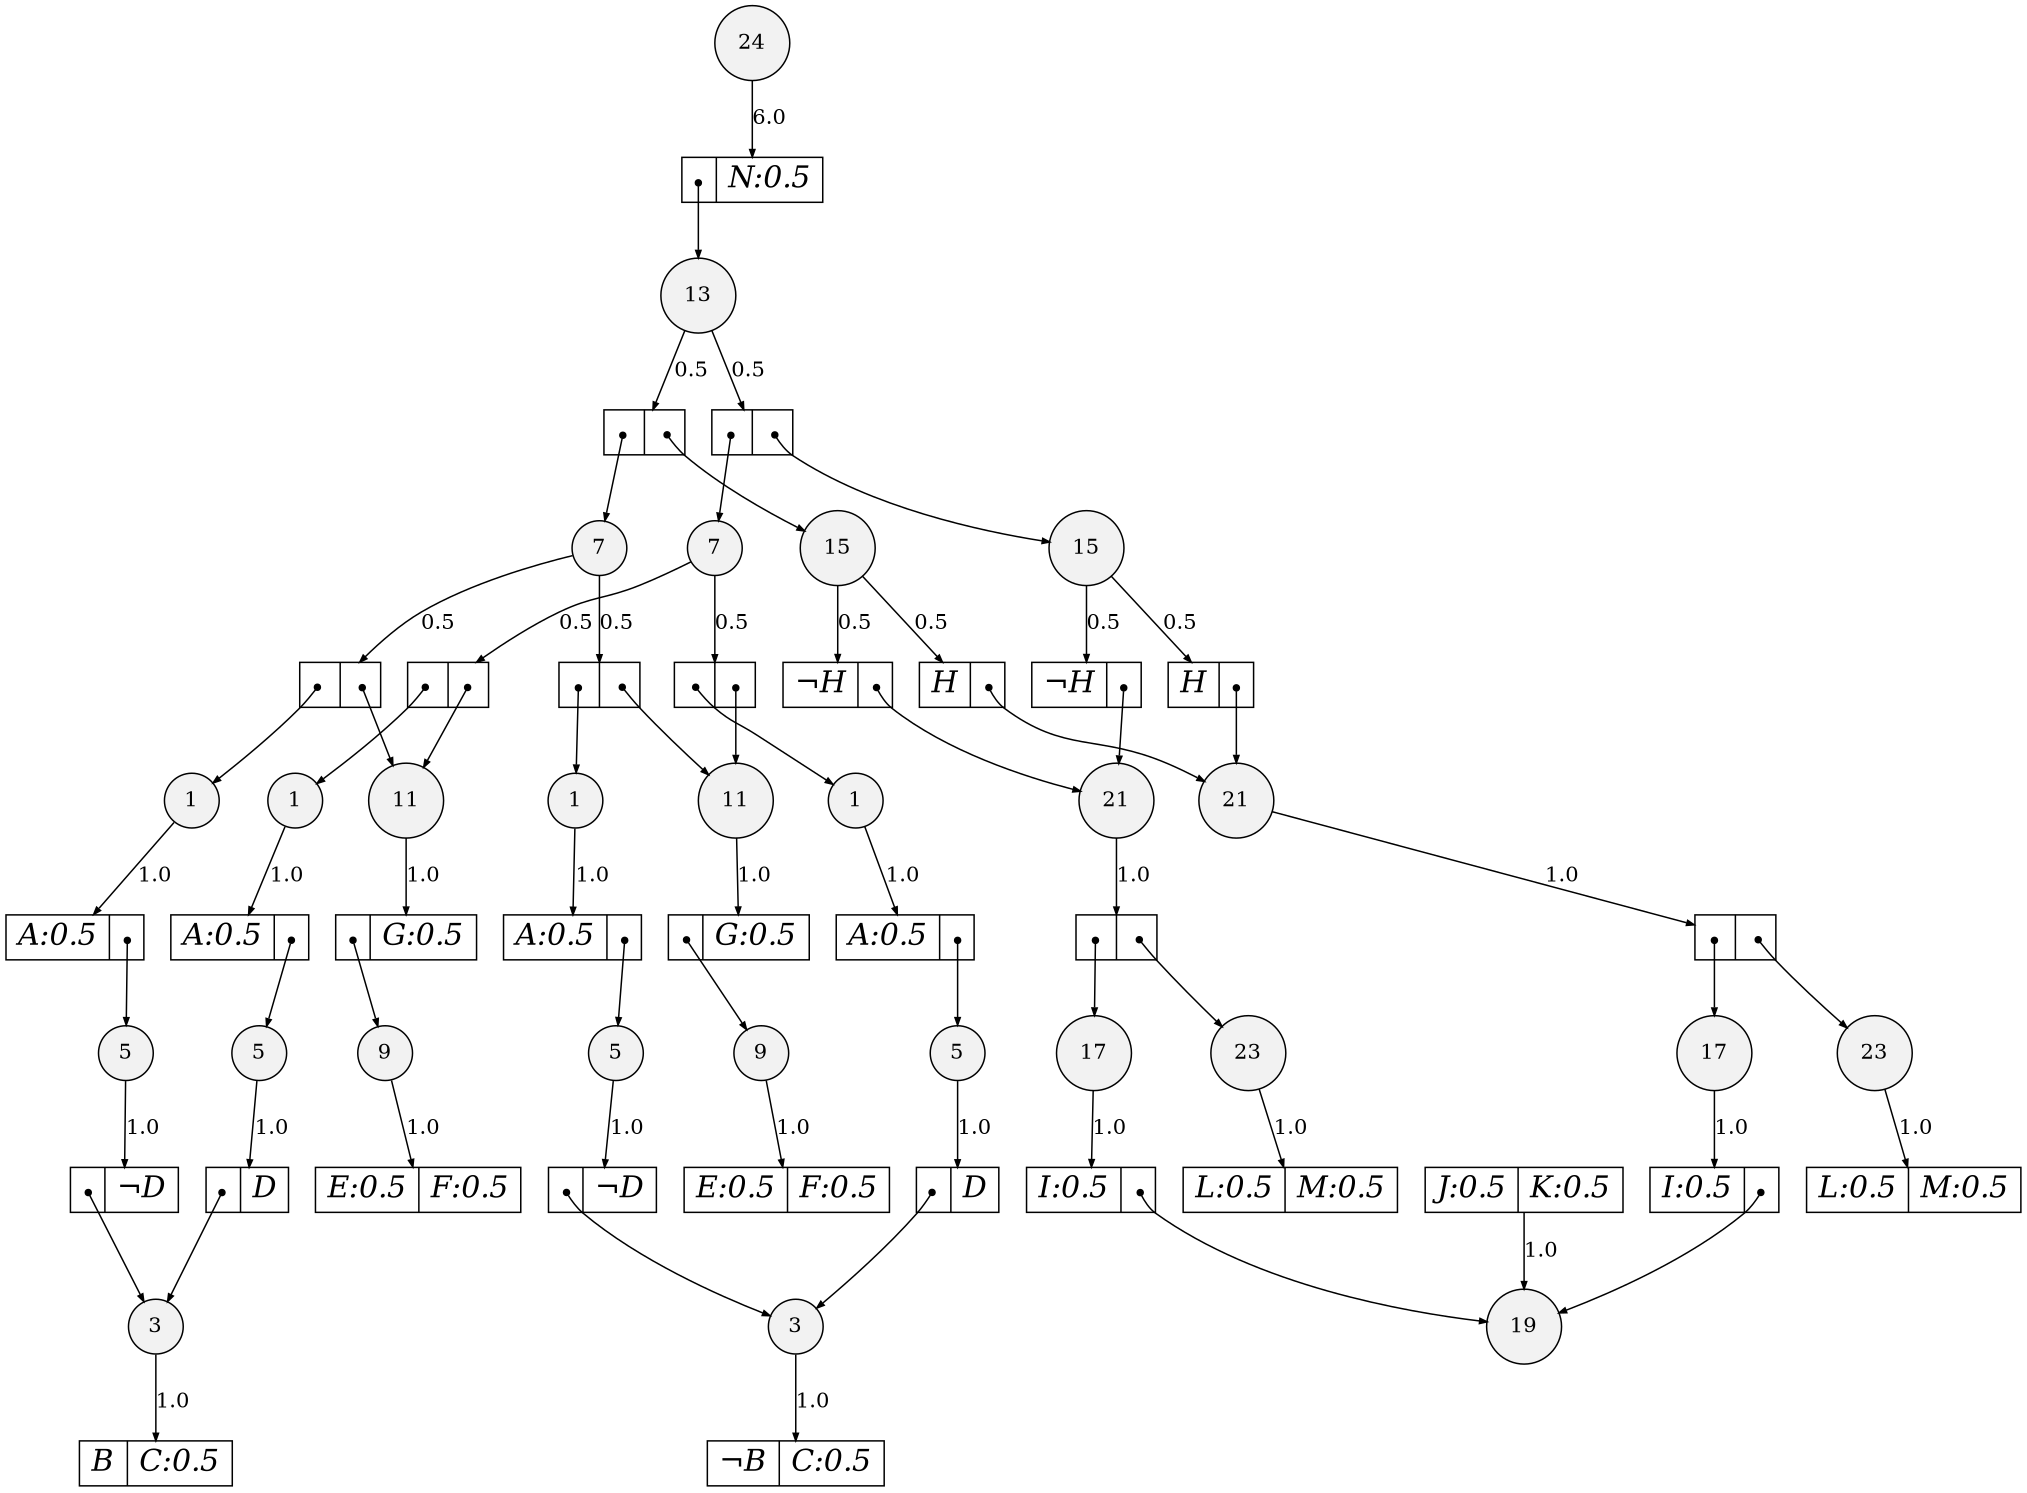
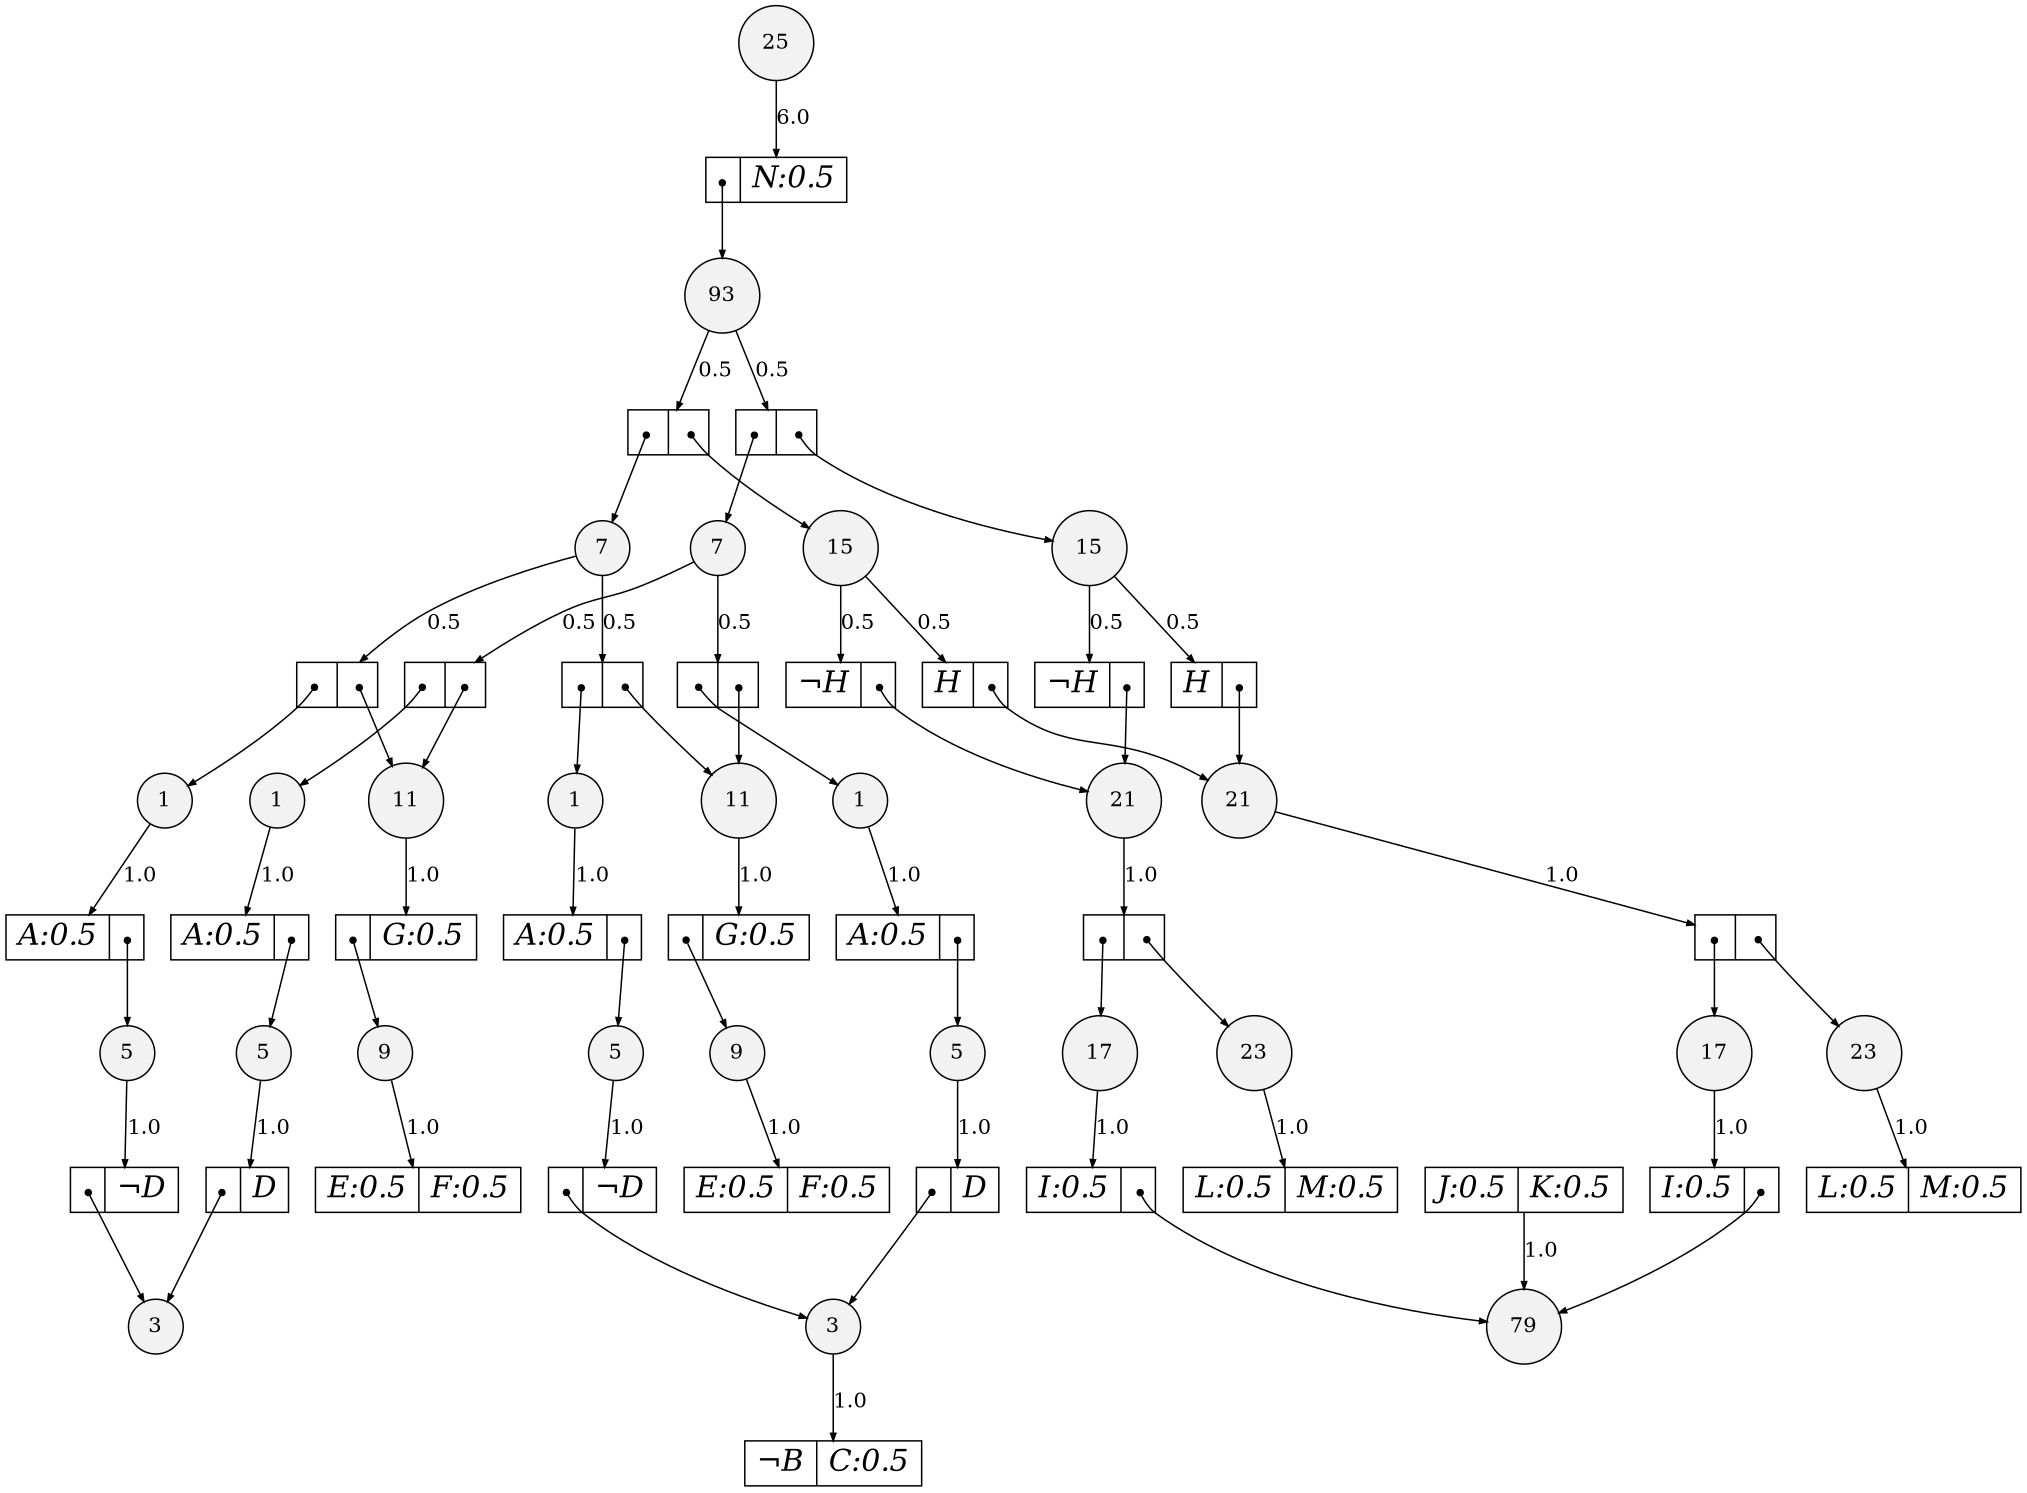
node "24": label "24" -> "25"
node "13": label "13" -> "93"
node "19": label "19" -> "79"
node "B": removed
